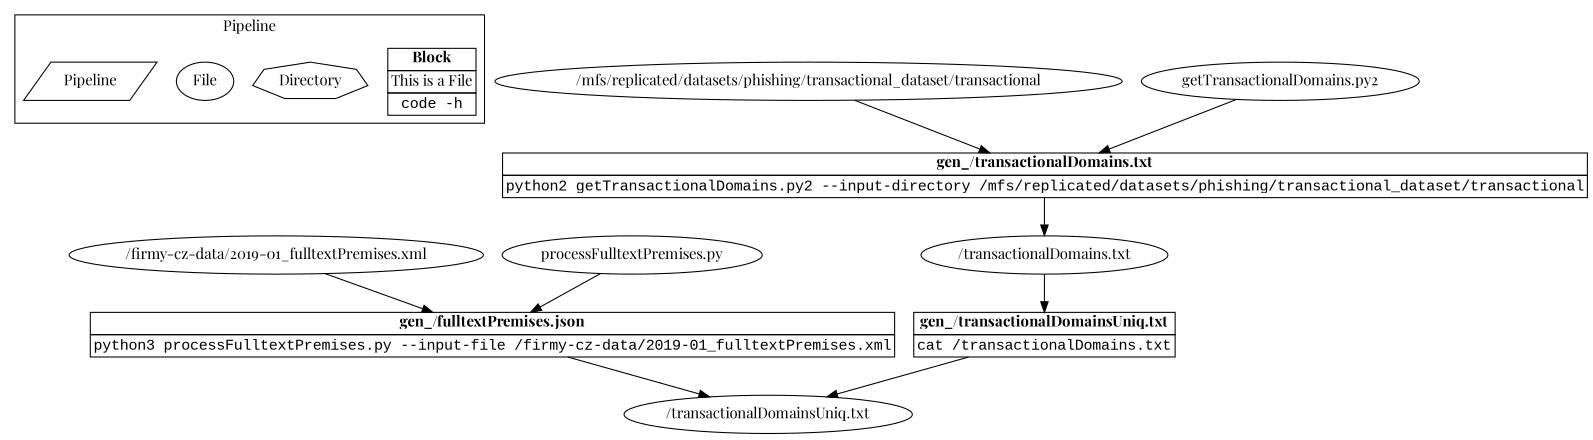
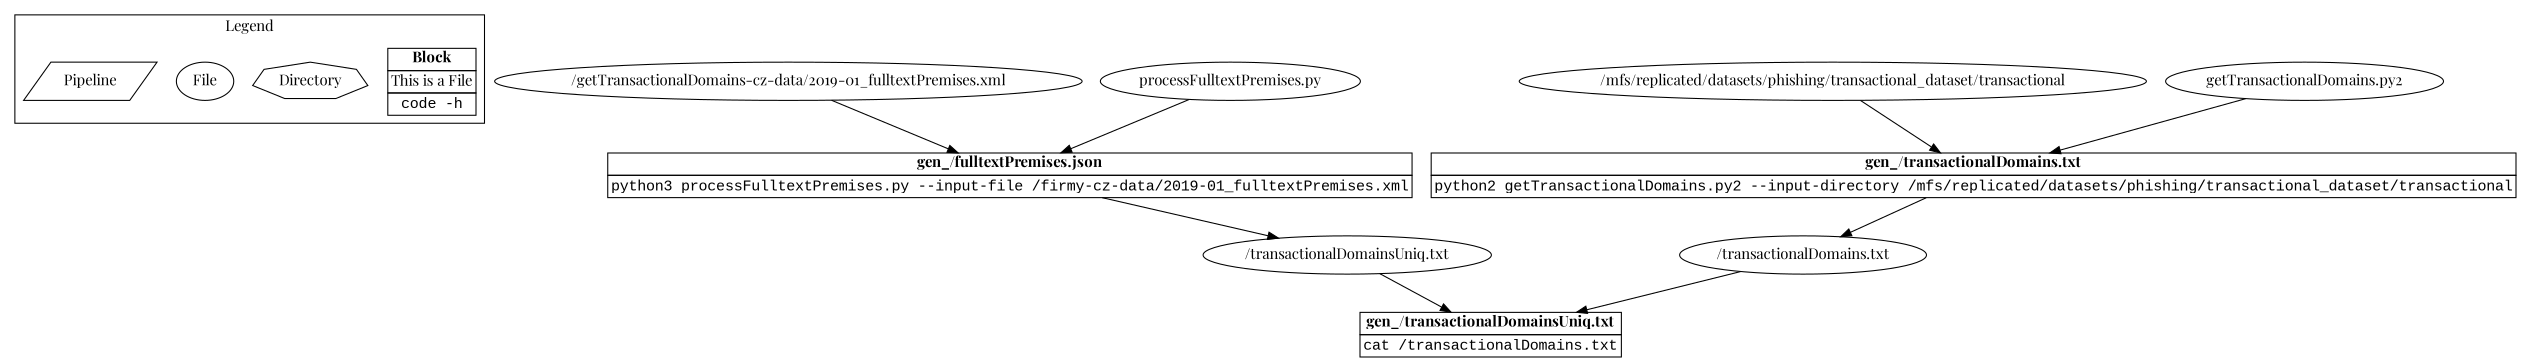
cluster "Pipeline": label "Pipeline" -> "Legend"
node "/firmy-cz-data/2019-01_fulltextPremises.xml": label "/firmy-cz-data/2019-01_fulltextPremises.xml" -> "/getTransactionalDomains-cz-data/2019-01_fulltextPremises.xml"
edge "gen_/transactionalDomainsUniq.txt" -> "/transactionalDomainsUniq.txt": reversed
